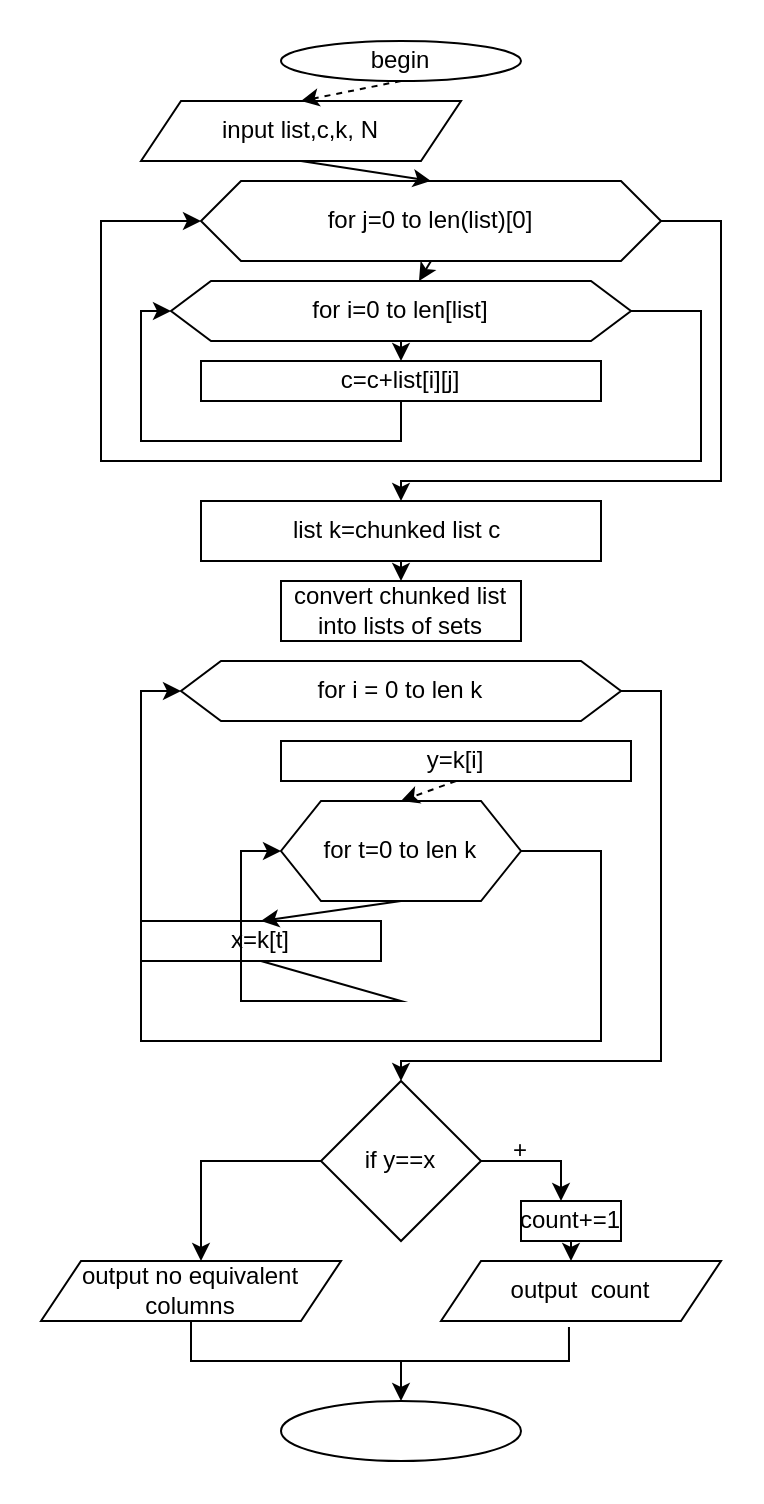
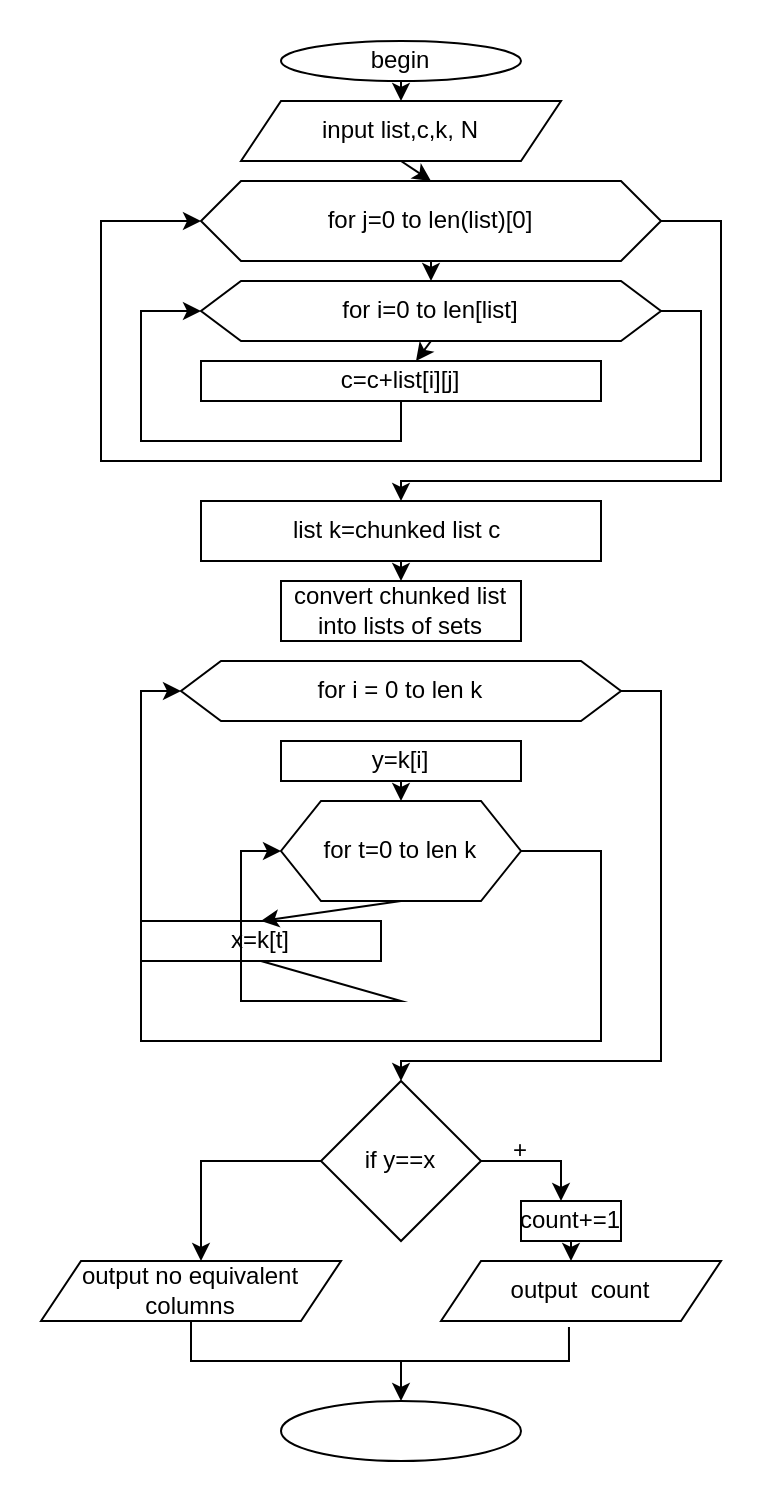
node "input list,c,k, N": moved (301, 131) -> (401, 131)
node "for i=0 to len[list]": moved (401, 311) -> (431, 311)
node "y=k[i]": size 350x40 -> 240x40
